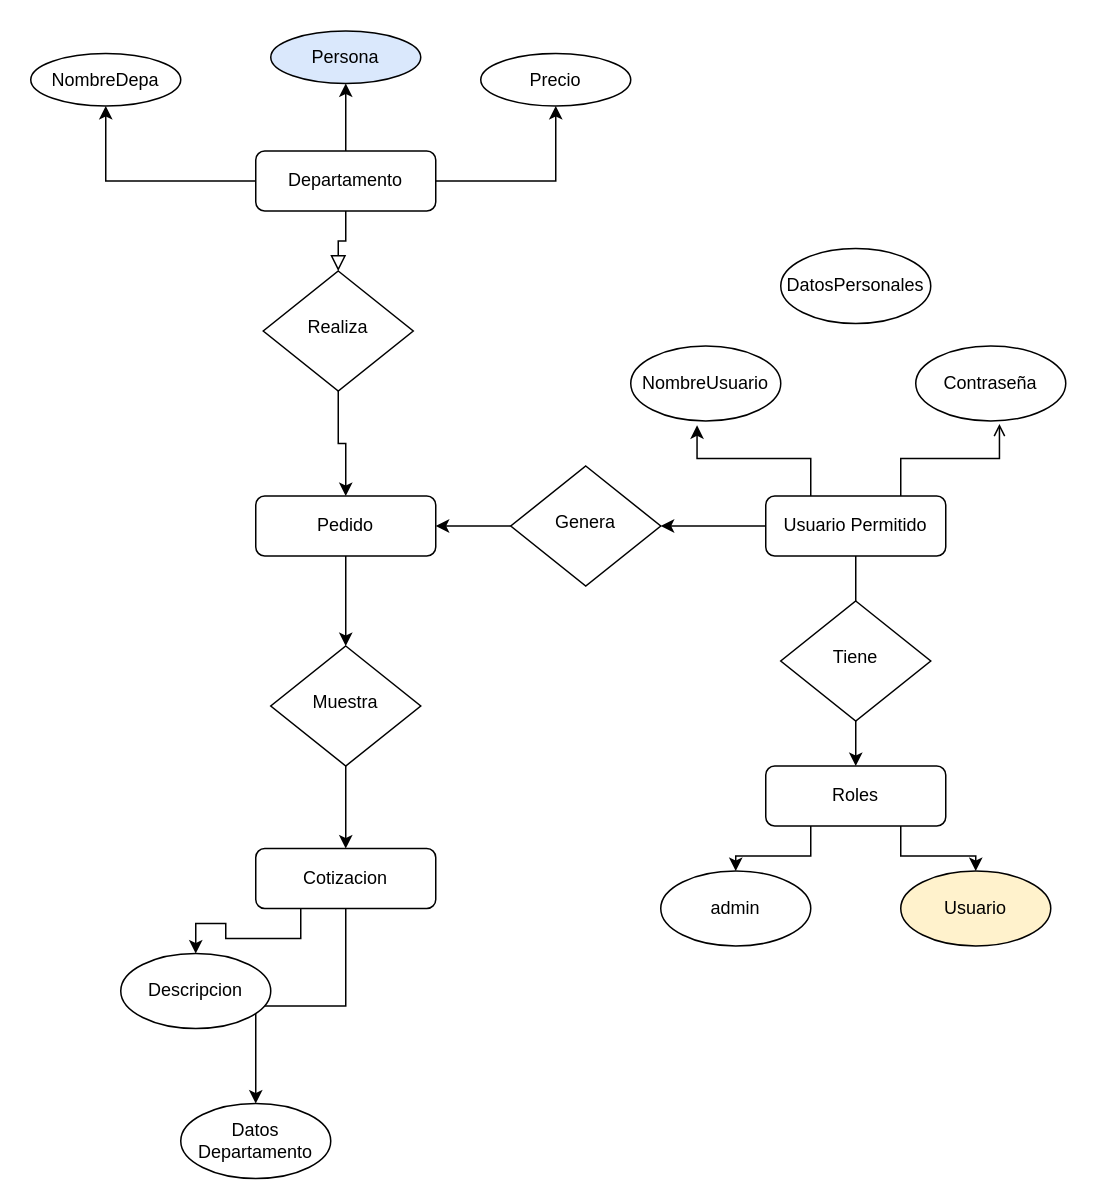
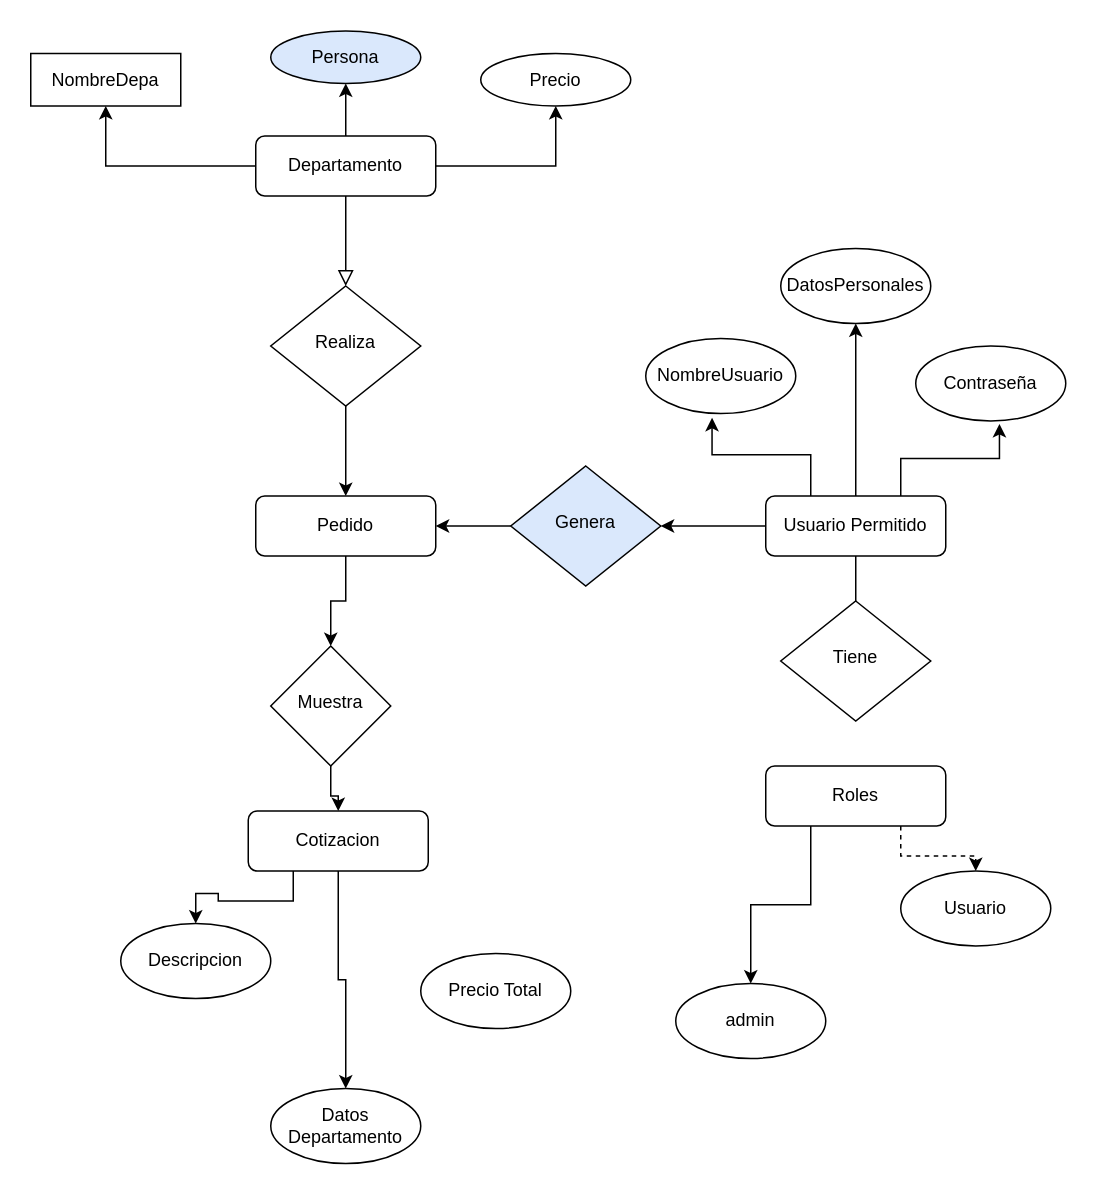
node "NombreDepa": shape ellipse -> rectangle
node "Departamento": moved (346, 181) -> (346, 166)
node "Realiza": moved (338, 331) -> (346, 346)
node "NombreUsuario": moved (706, 383) -> (721, 376)
edge "Usuario Permitido" -> "DatosPersonales": added
edge "Usuario Permitido" -> "Contraseña": arrowhead open -> classic
node "Genera": fillcolor #ffffff -> #dae8fc
node "Muestra": size 150x120 -> 120x120
edge "Tiene" -> "Roles": removed
edge "Roles" -> "Usuario": style solid -> dashed
node "Cotizacion": moved (346, 878) -> (338, 841)
node "admin": moved (736, 908) -> (751, 1021)
node "Usuario": fillcolor #fff2cc -> #ffffff
node "Descripcion": moved (196, 991) -> (196, 961)
node "Precio Total": added
node "Datos Departamento": moved (256, 1141) -> (346, 1126)
